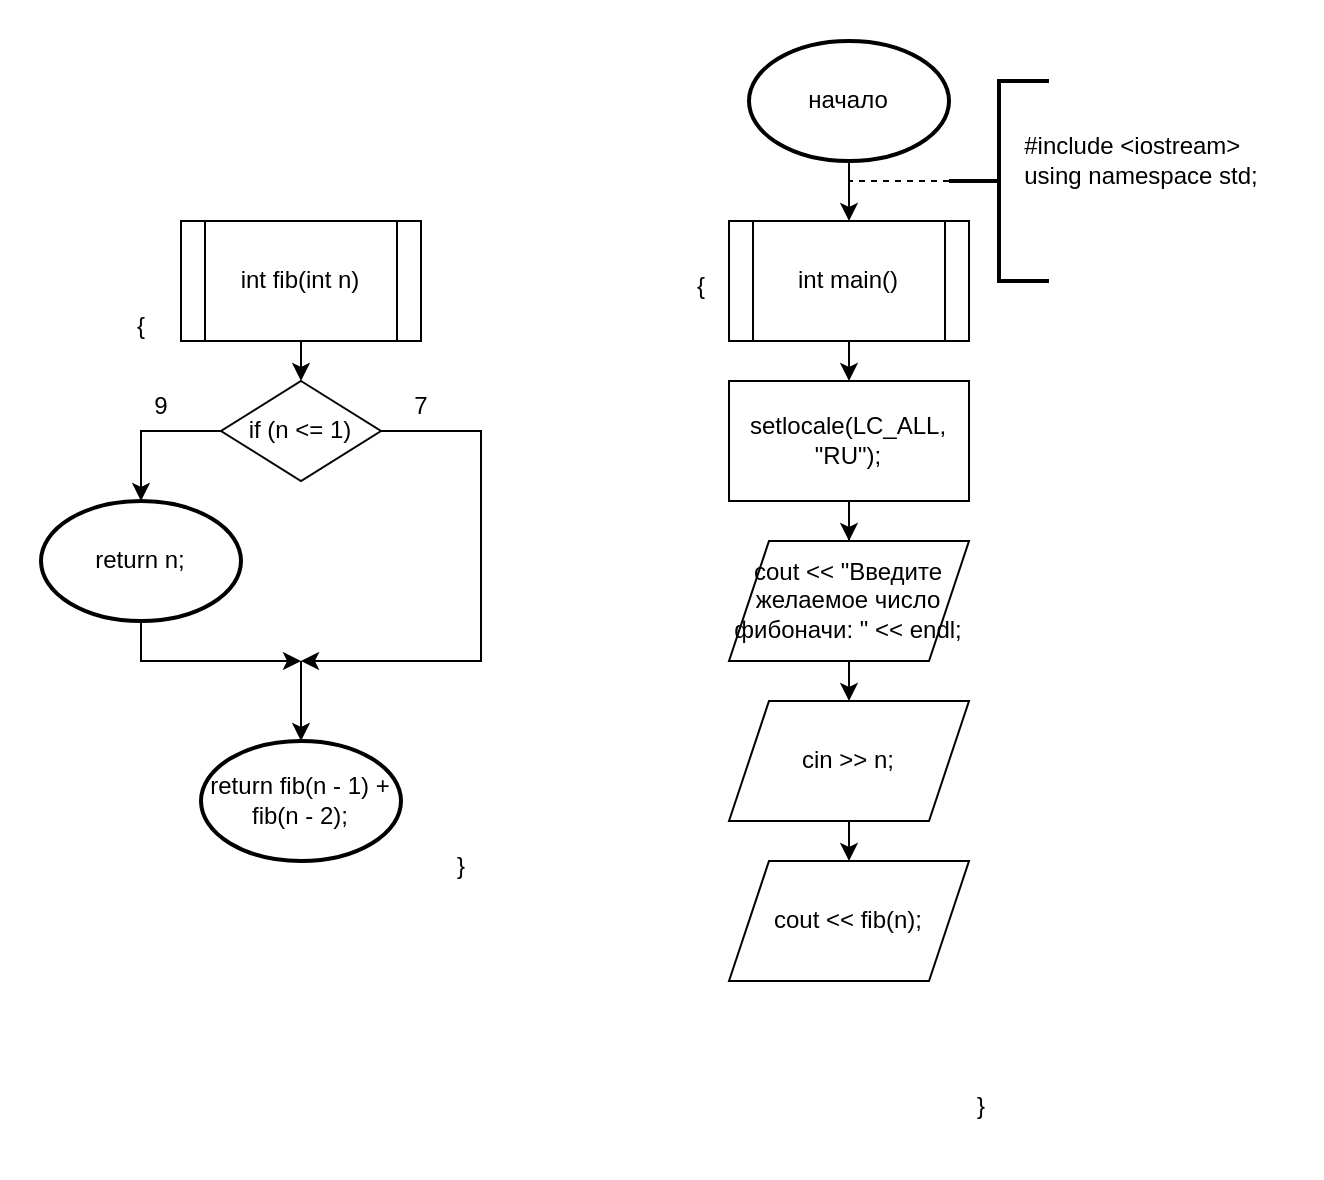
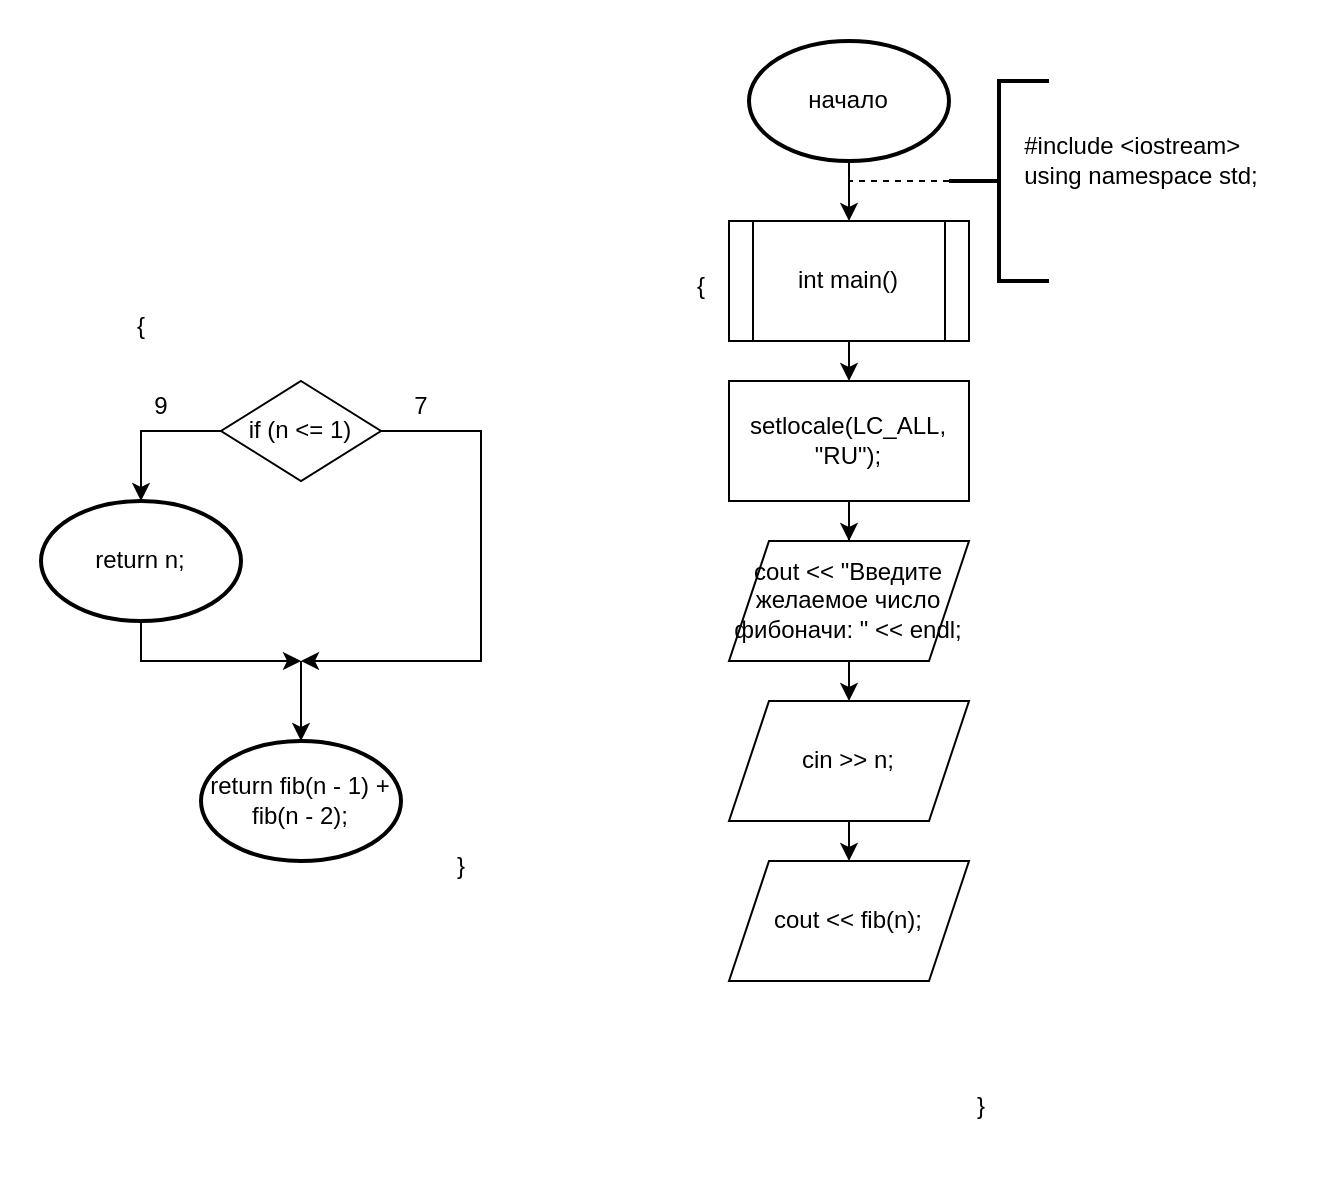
node "int fib(int n)": removed
edge "int fib(int n)" -> "if (n <= 1)": removed
